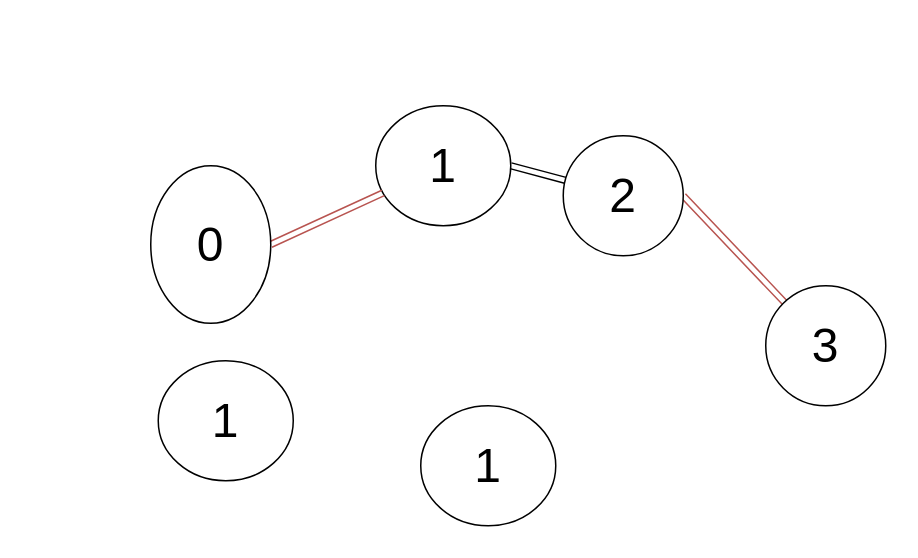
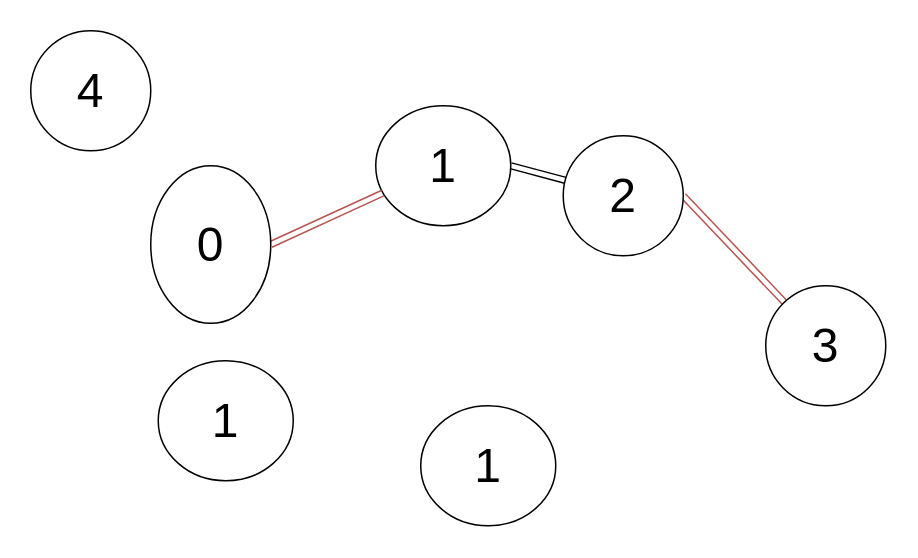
node "4": added
